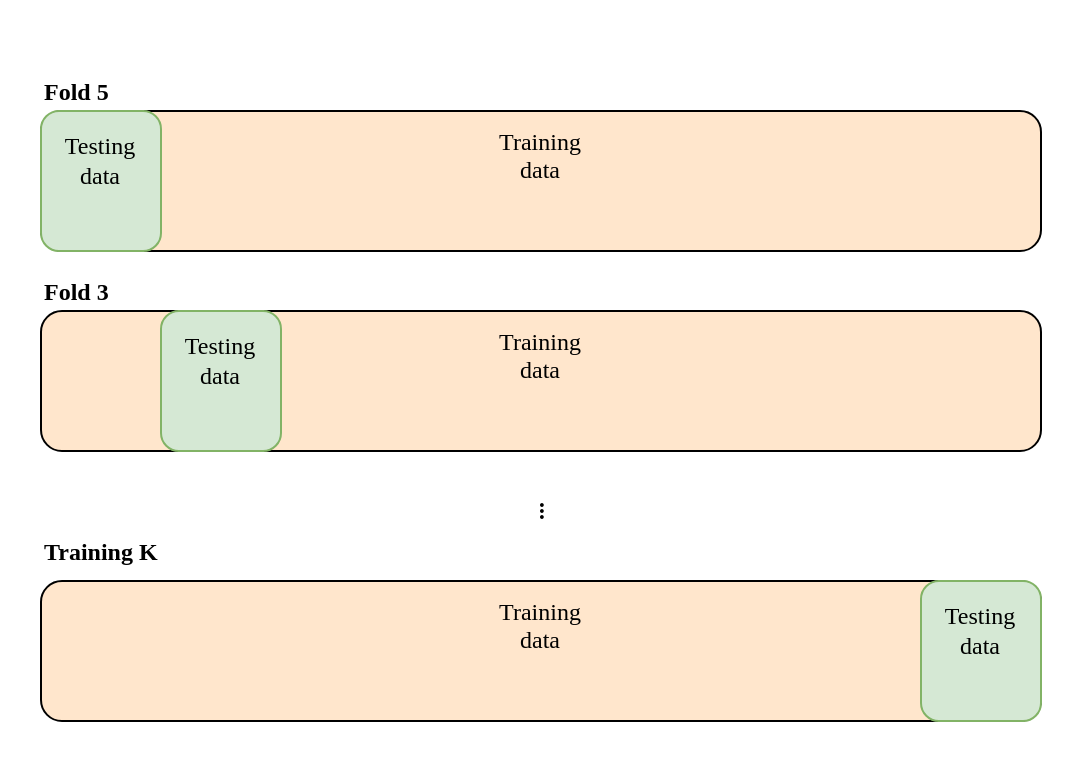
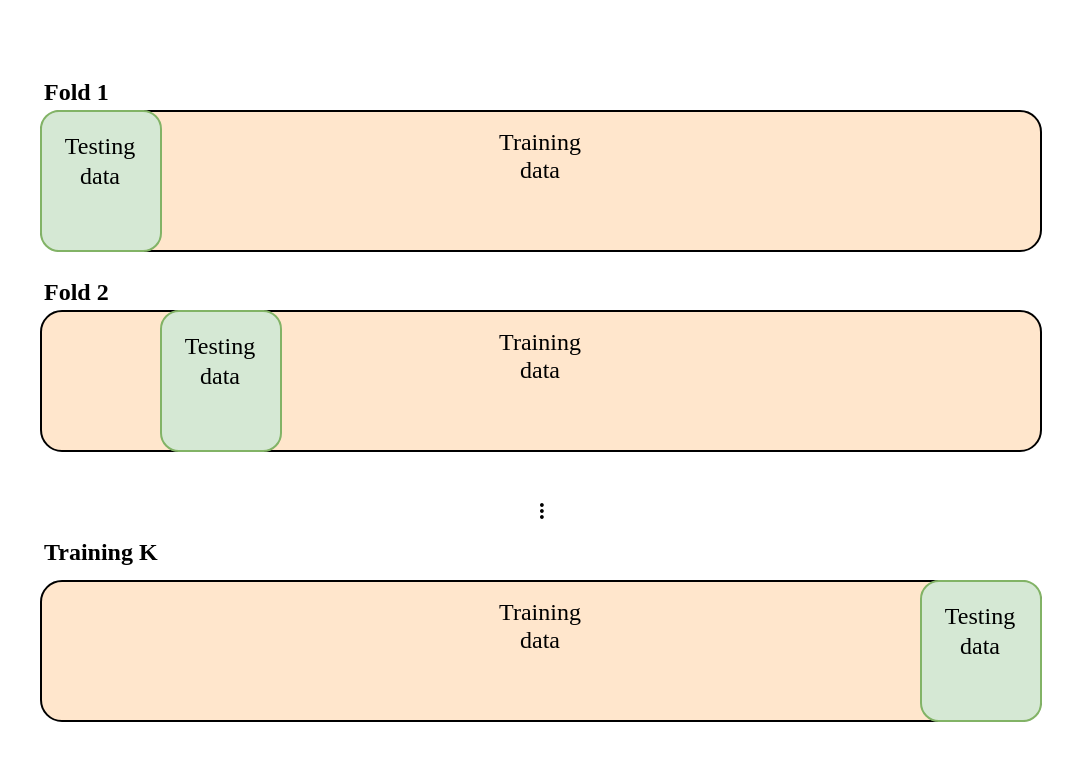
node "Fold 5": label "Fold 5" -> "Fold 1"
node "Fold 3": label "Fold 3" -> "Fold 2"
